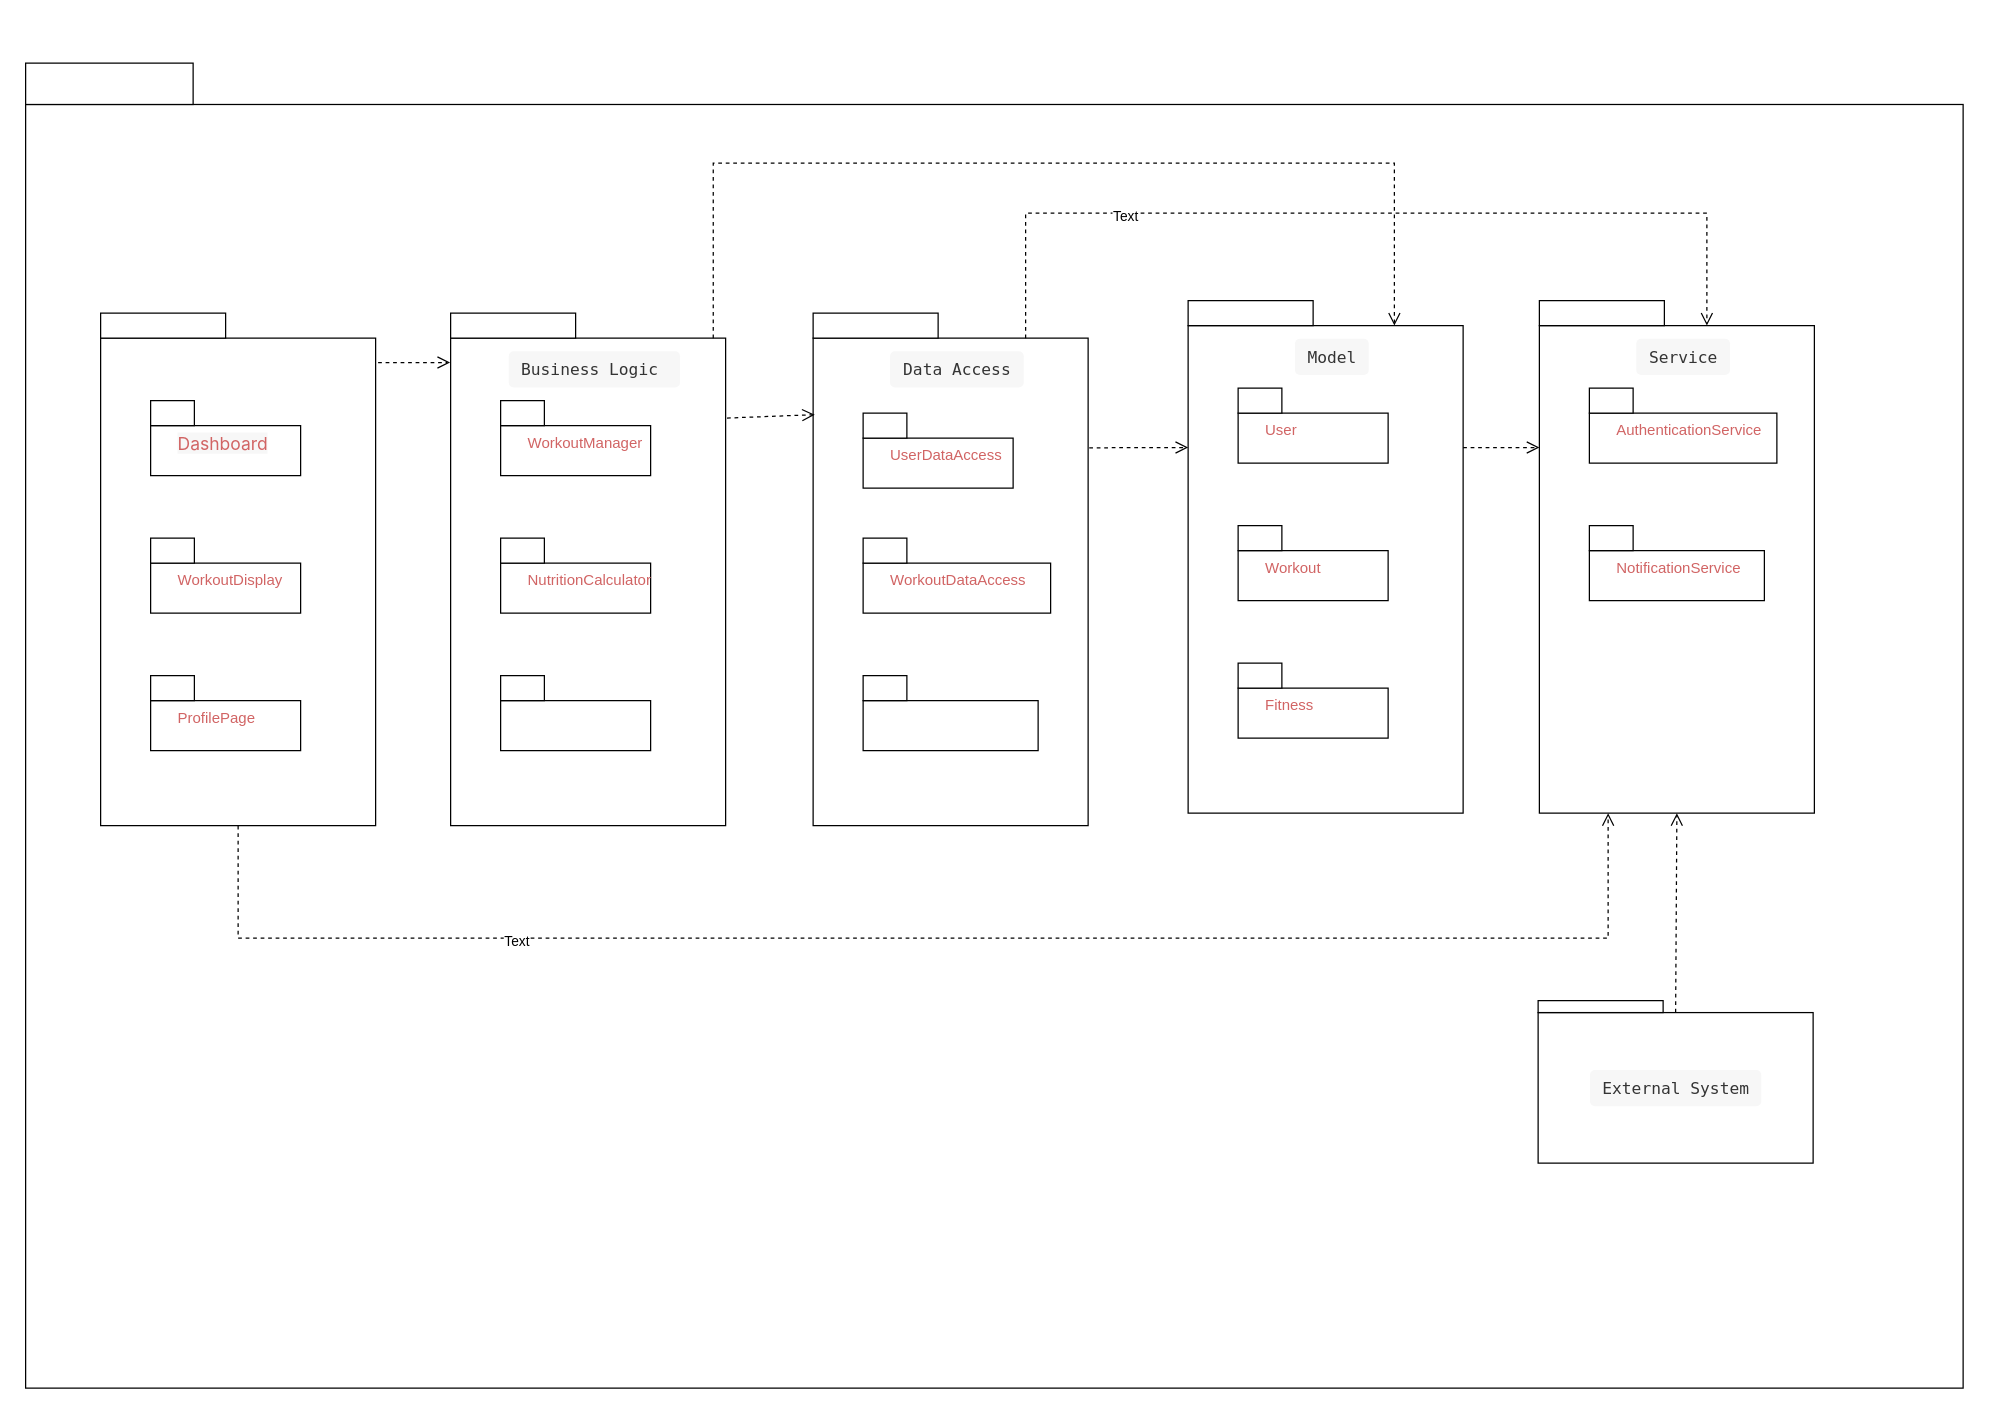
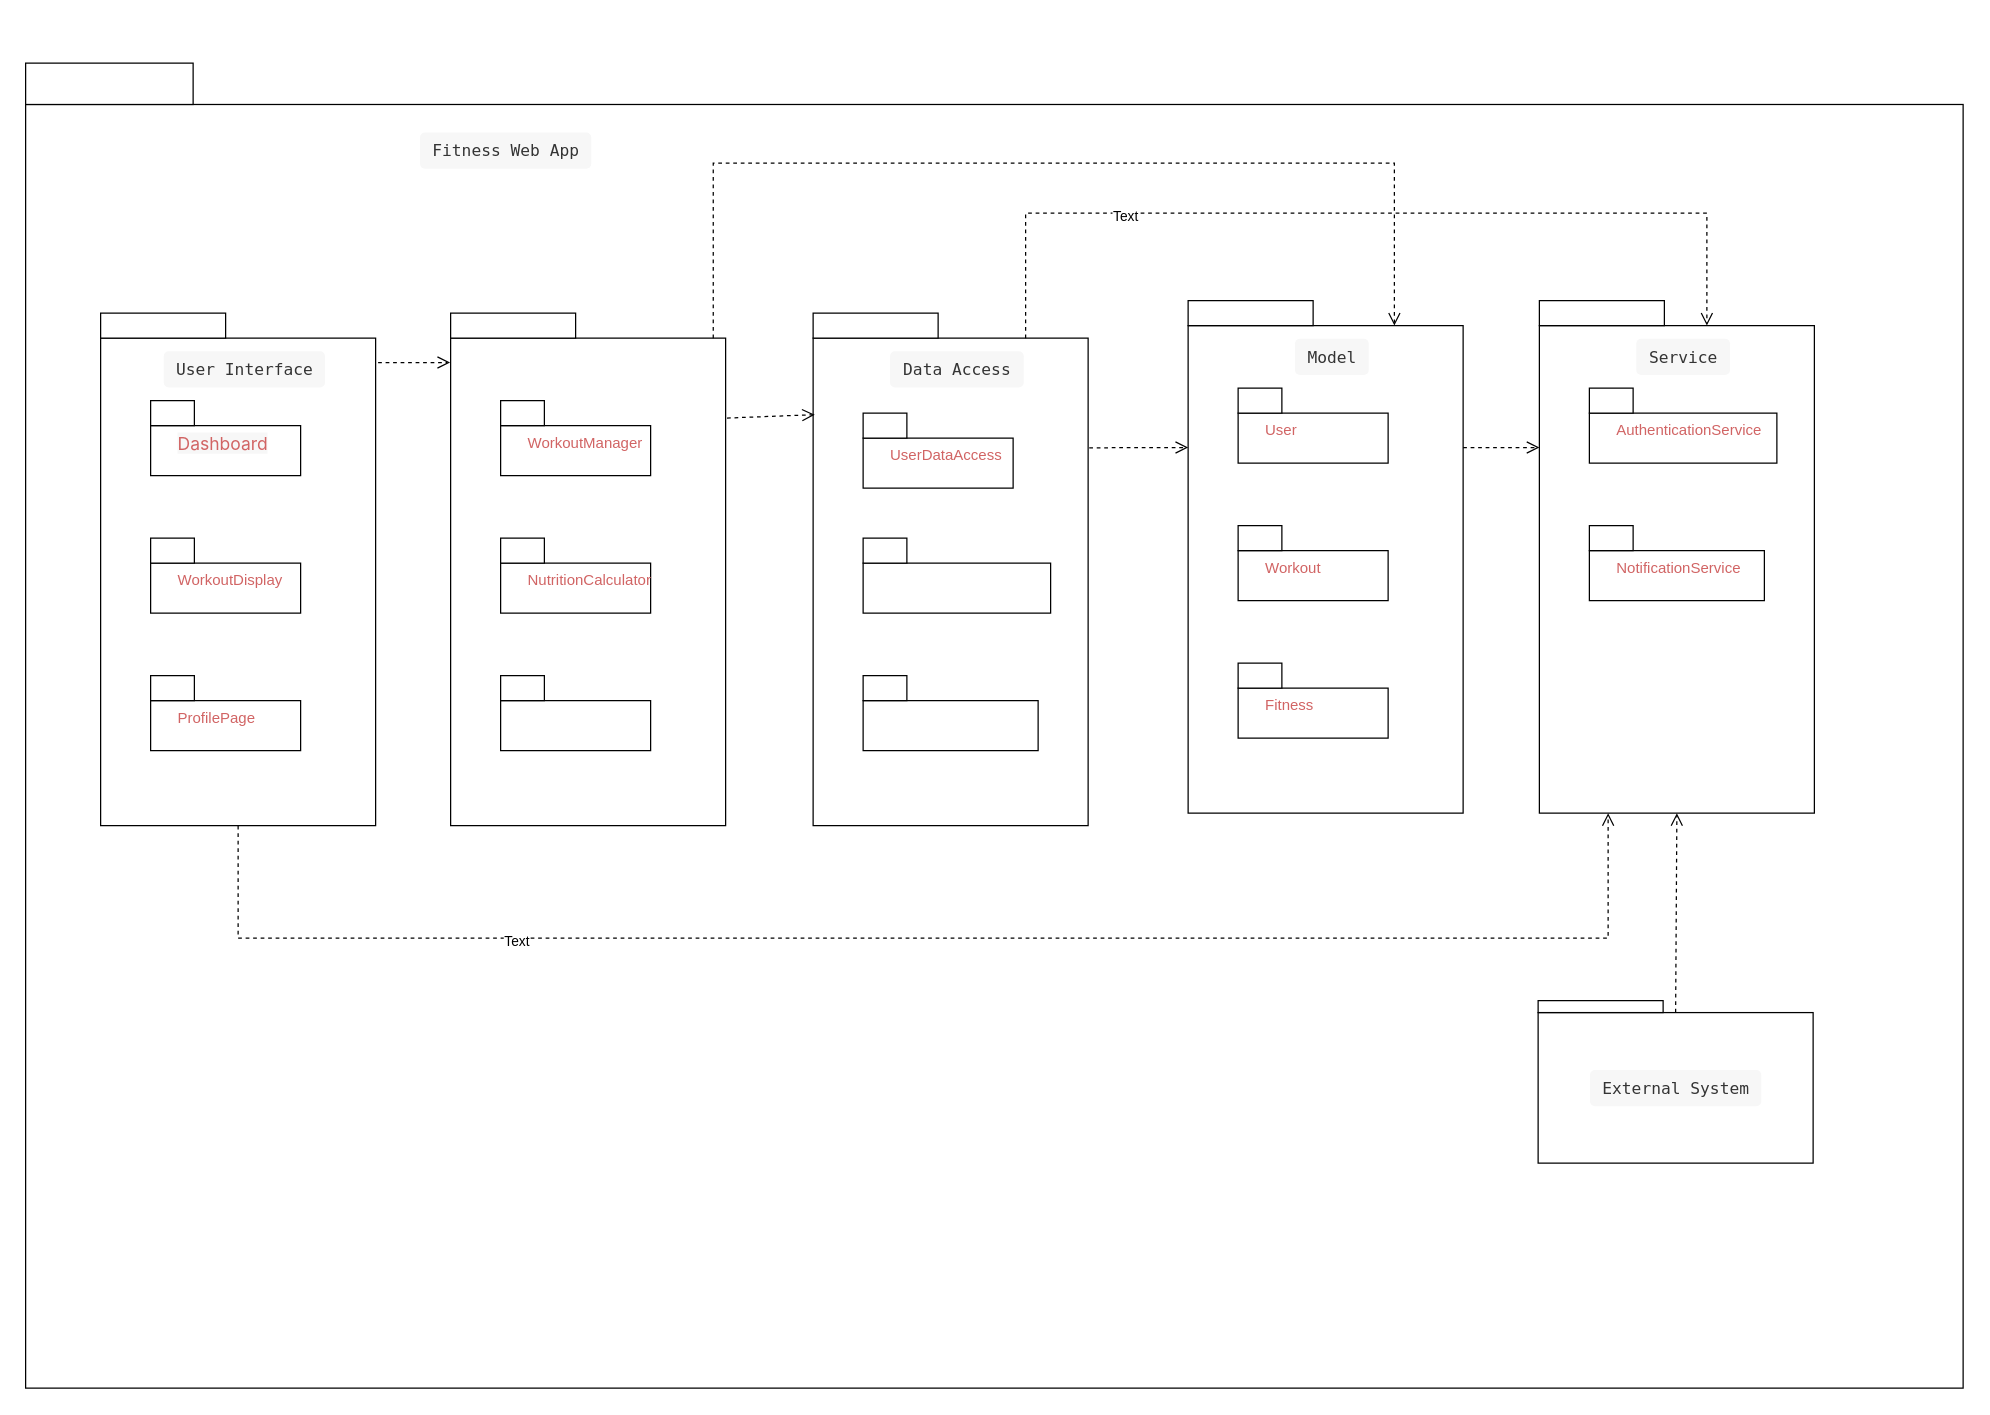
node "Fitness Web App": added
node "User Interface": added
node "Business Logic": removed
node "WorkoutDataAccess": removed
